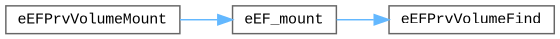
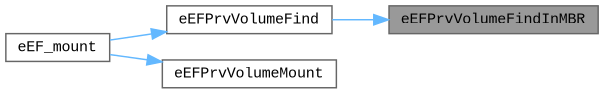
edge "eEFPrvVolumeMount" -> "eEF_mount": reversed
node "eEFPrvVolumeFindInMBR": added
